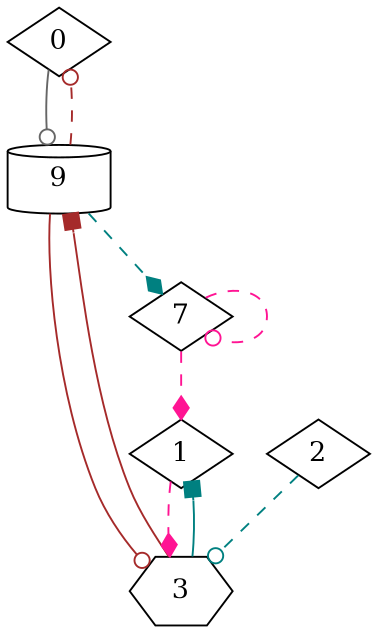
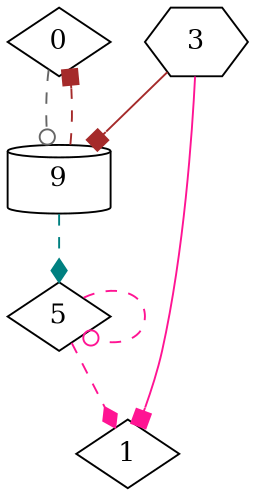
edge "0" -> "9": style solid -> dashed
edge "9" -> "0": arrowhead odot -> box
node "7": label "7" -> "5"
edge "9" -> "3": removed
node "2": removed
edge "1" -> "3": removed
edge "3" -> "1": color teal -> deeppink
